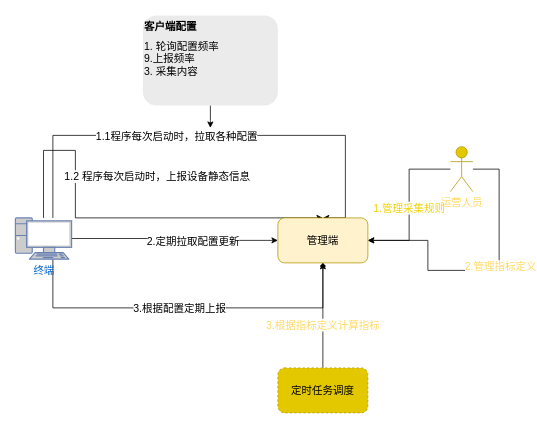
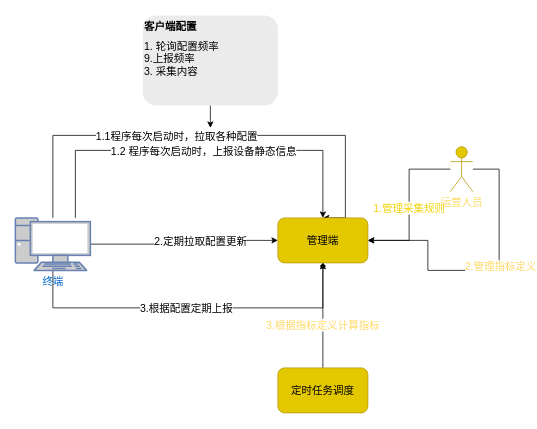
node "终端": size 56x41 -> 75x53
node "管理端": fillcolor #fff2cc -> #e3c800
node "定时任务调度": style dashed -> solid
